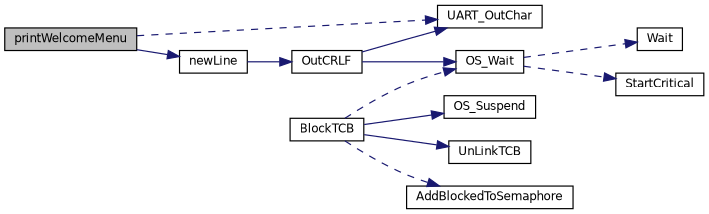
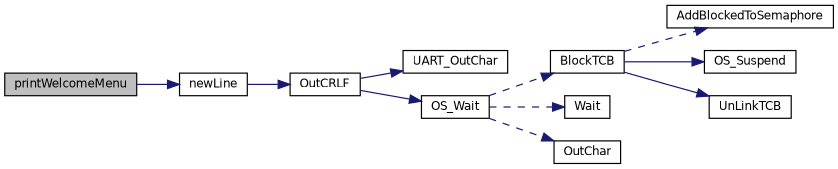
edge "printWelcomeMenu" -> "UART_OutChar": removed
node "StartCritical": label "StartCritical" -> "OutChar"
edge "BlockTCB" -> "OS_Wait": reversed
